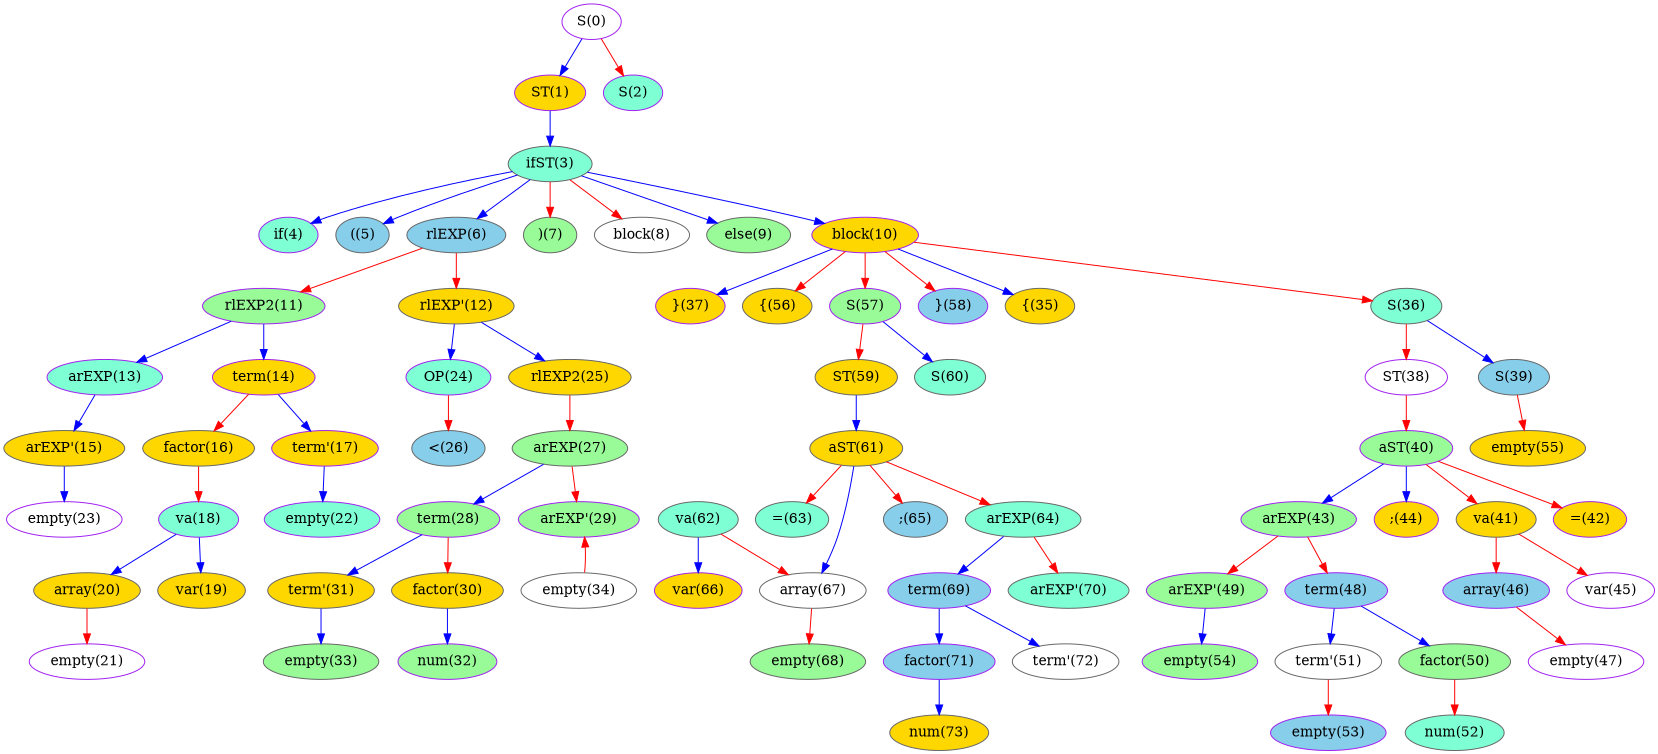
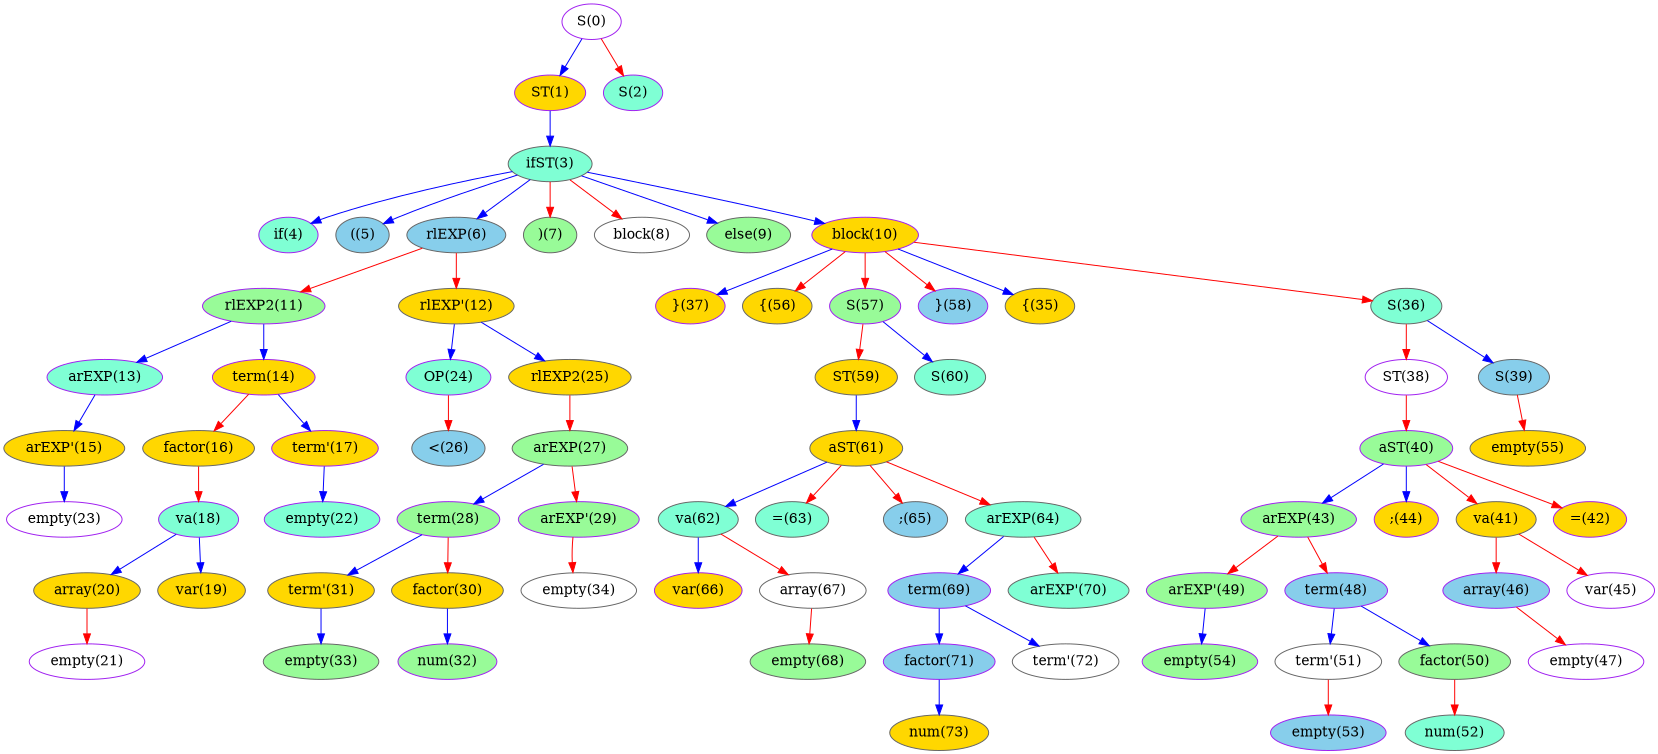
edge "aST(61)" -> "array(67)": now "aST(61)" -> "va(62)"
edge "empty(34)" -> "arEXP'(29)": reversed
